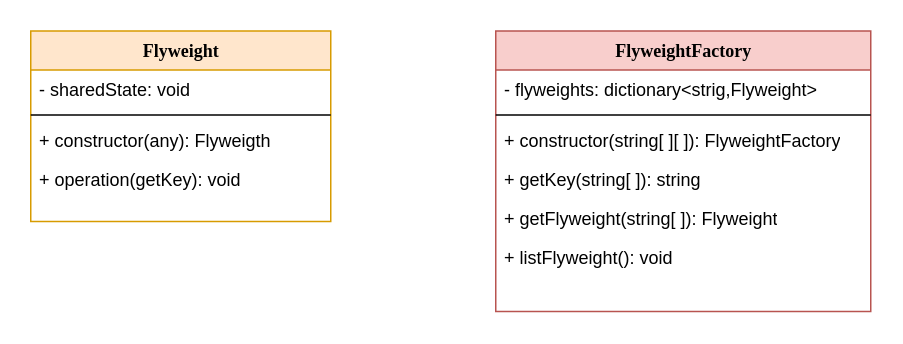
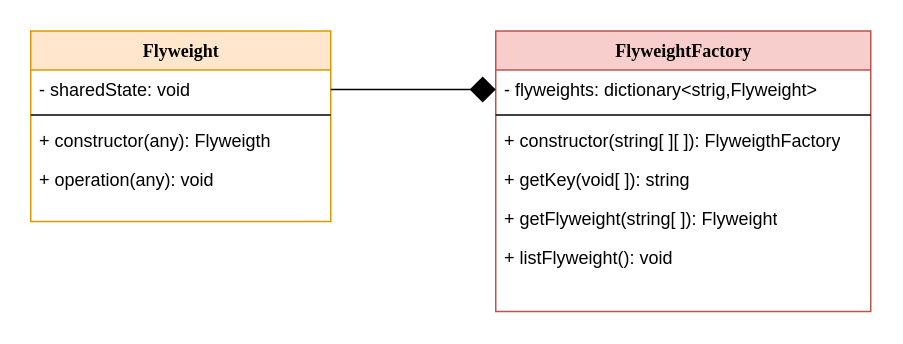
edge "- sharedState: void" -> "- flyweights: dictionary<strig,Flyweight>": added
node "+ constructor(string[ ][ ]): FlyweightFactory": label "+ constructor(string[ ][ ]): FlyweightFactory" -> "+ constructor(string[ ][ ]): FlyweigthFactory"
node "+ operation(getKey): void": label "+ operation(getKey): void" -> "+ operation(any): void"
node "+ getKey(string[ ]): string": label "+ getKey(string[ ]): string" -> "+ getKey(void[ ]): string"
